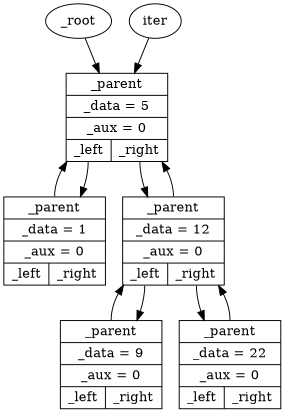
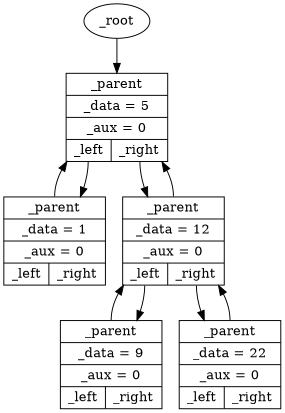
node "iter": removed
